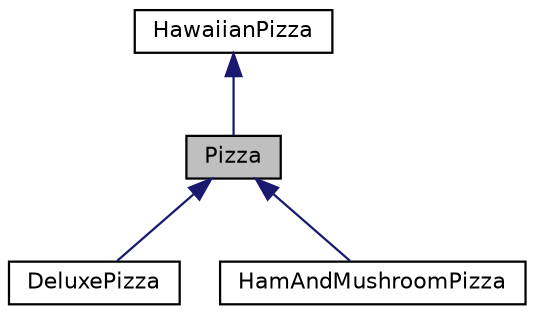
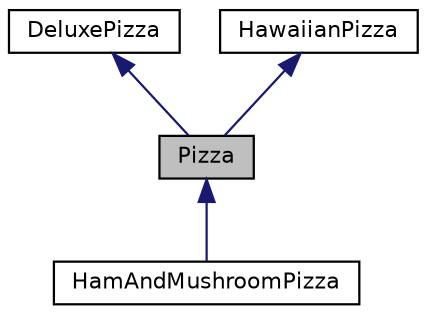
edge "DeluxePizza" -> "Pizza": reversed
